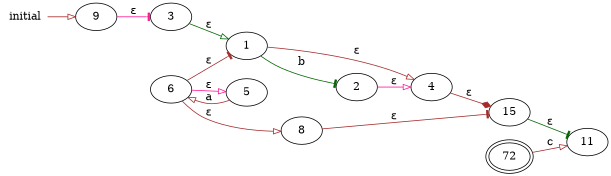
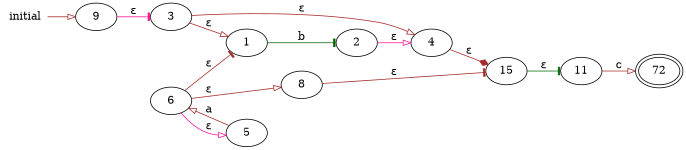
edge "3" -> "1": color darkgreen -> brown
edge "1" -> "4": now "3" -> "4"
edge "72" -> "11": reversed
